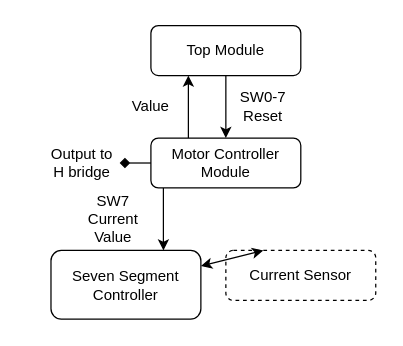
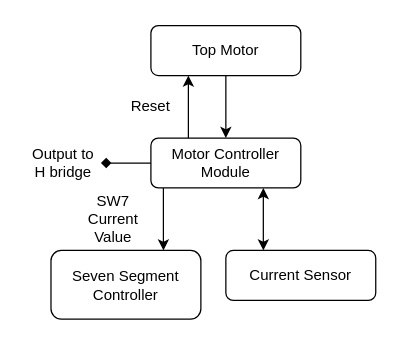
node "Top Module": label "Top Module" -> "Top Motor"
node "Value": label "Value" -> "Reset"
node "SW0-7 Reset": removed
node "Output to H bridge": moved (82, 163) -> (63, 163)
edge "Current Sensor" -- "Seven Segment Controller": now "Current Sensor" -- "Motor Controller Module"
node "Current Sensor": style dashed -> solid
